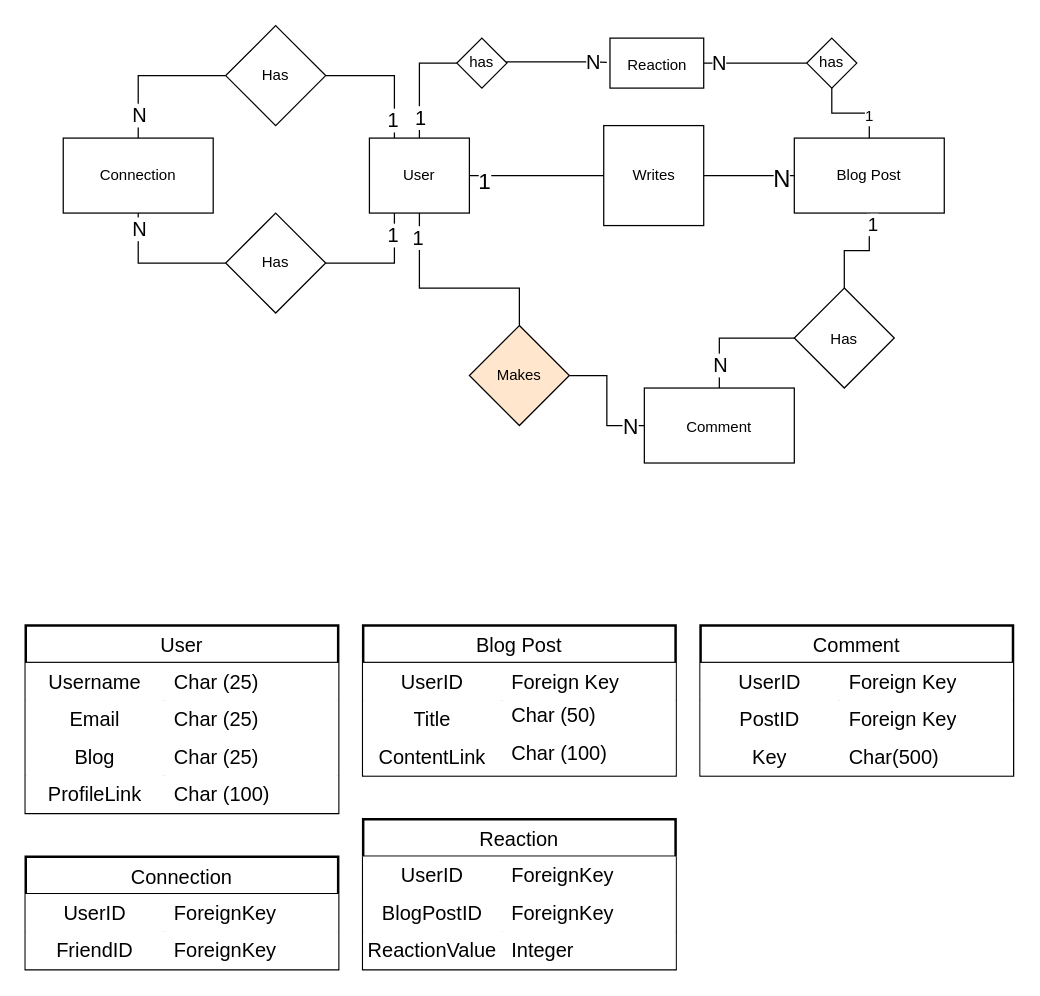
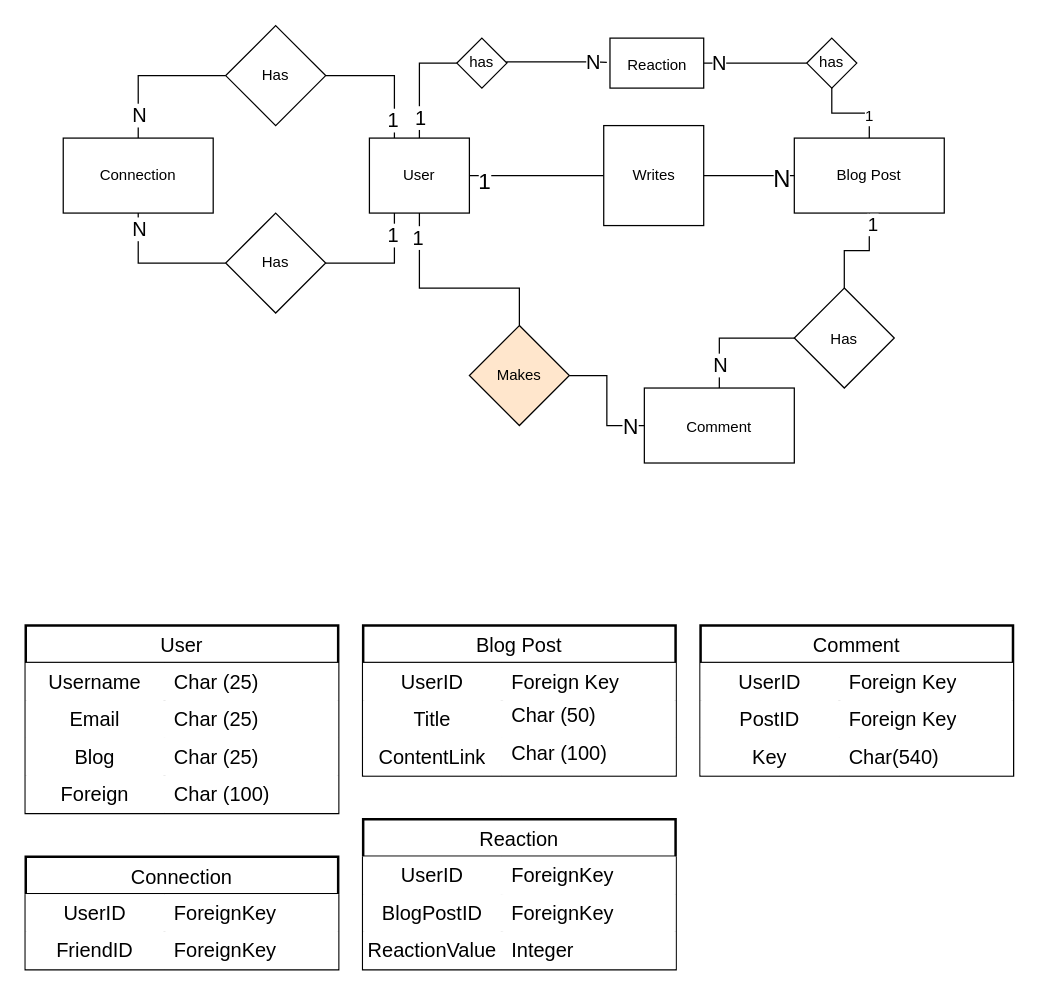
node "Char(500)": label "Char(500)" -> "Char(540)"
node "ProfileLink": label "ProfileLink" -> "Foreign"
